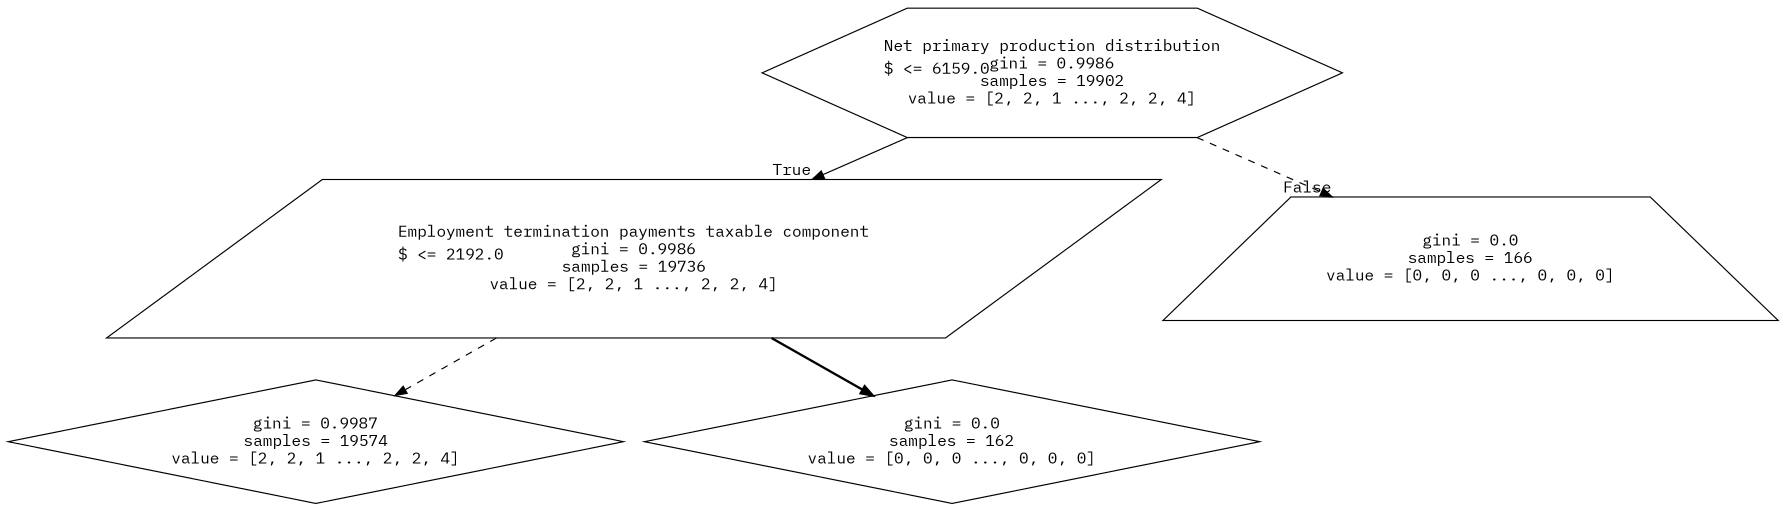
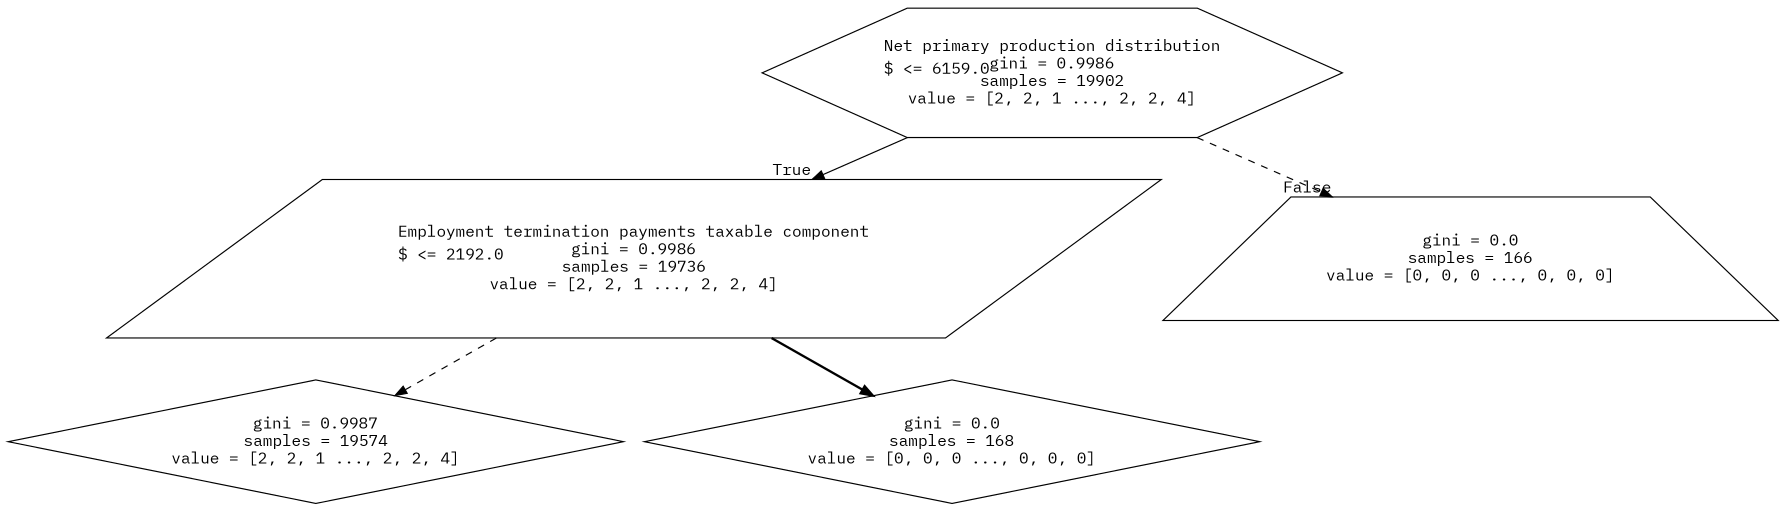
node "gini = 0.0 samples = 162 value = [0, 0, 0 ..., 0, 0, 0]": label "gini = 0.0 samples = 162 value = [0, 0, 0 ..., 0, 0, 0]" -> "gini = 0.0 samples = 168 value = [0, 0, 0 ..., 0, 0, 0]"
